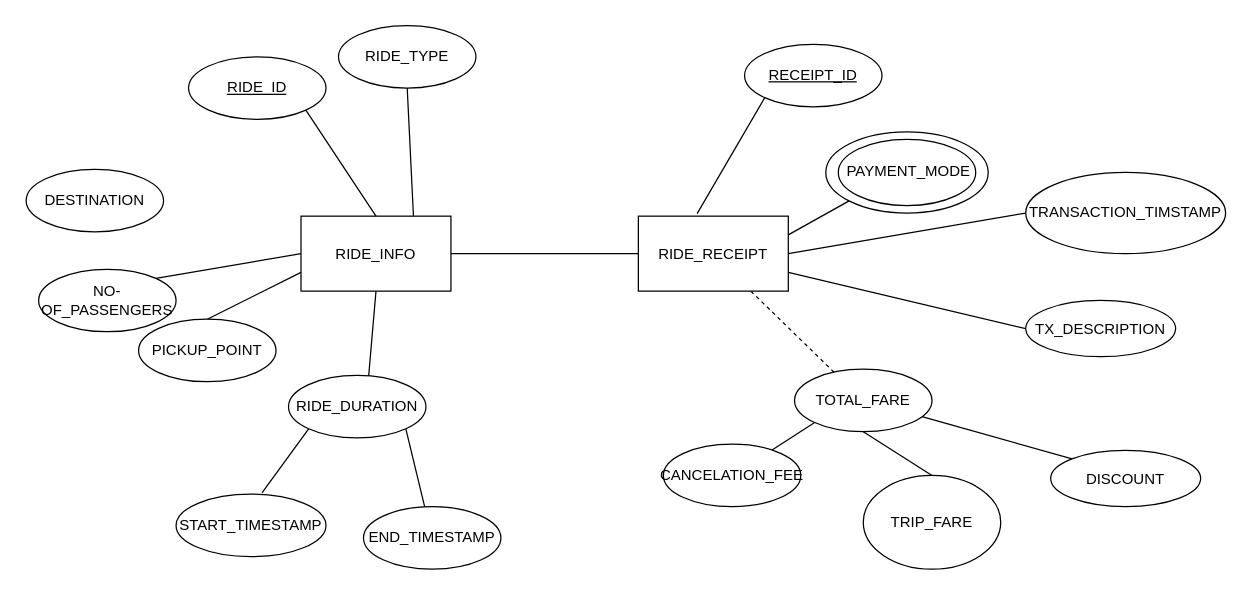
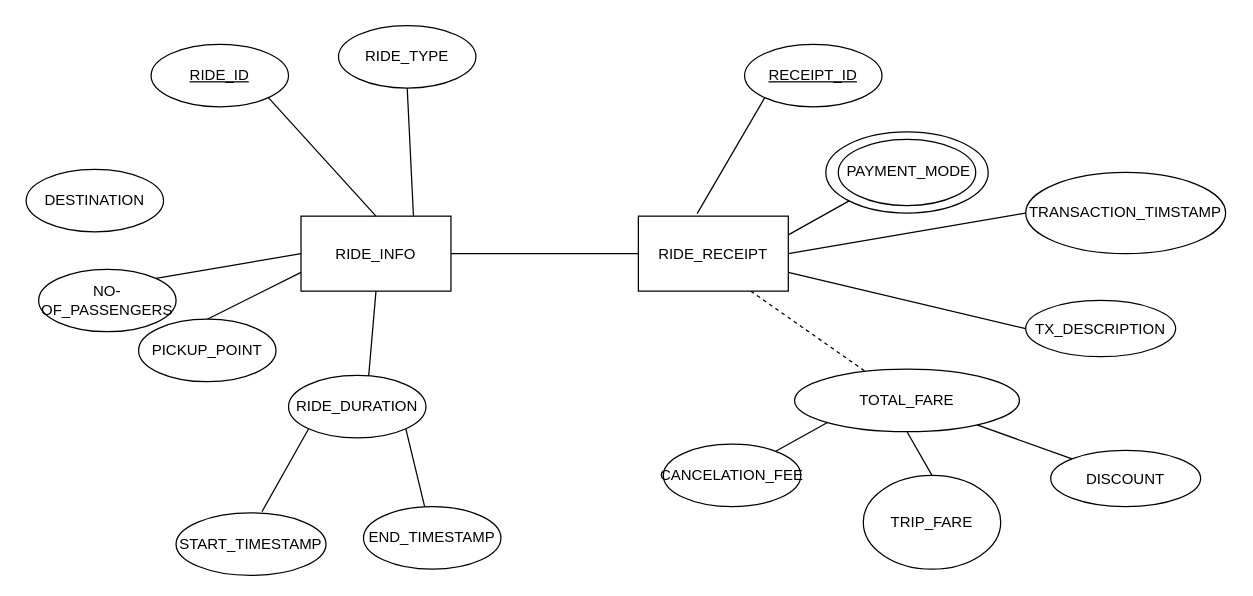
node "RIDE_ID": moved (257, 88) -> (219, 76)
node "TOTAL_FARE": size 138x63 -> 225x63
node "START_TIMESTAMP": moved (251, 526) -> (251, 544)
